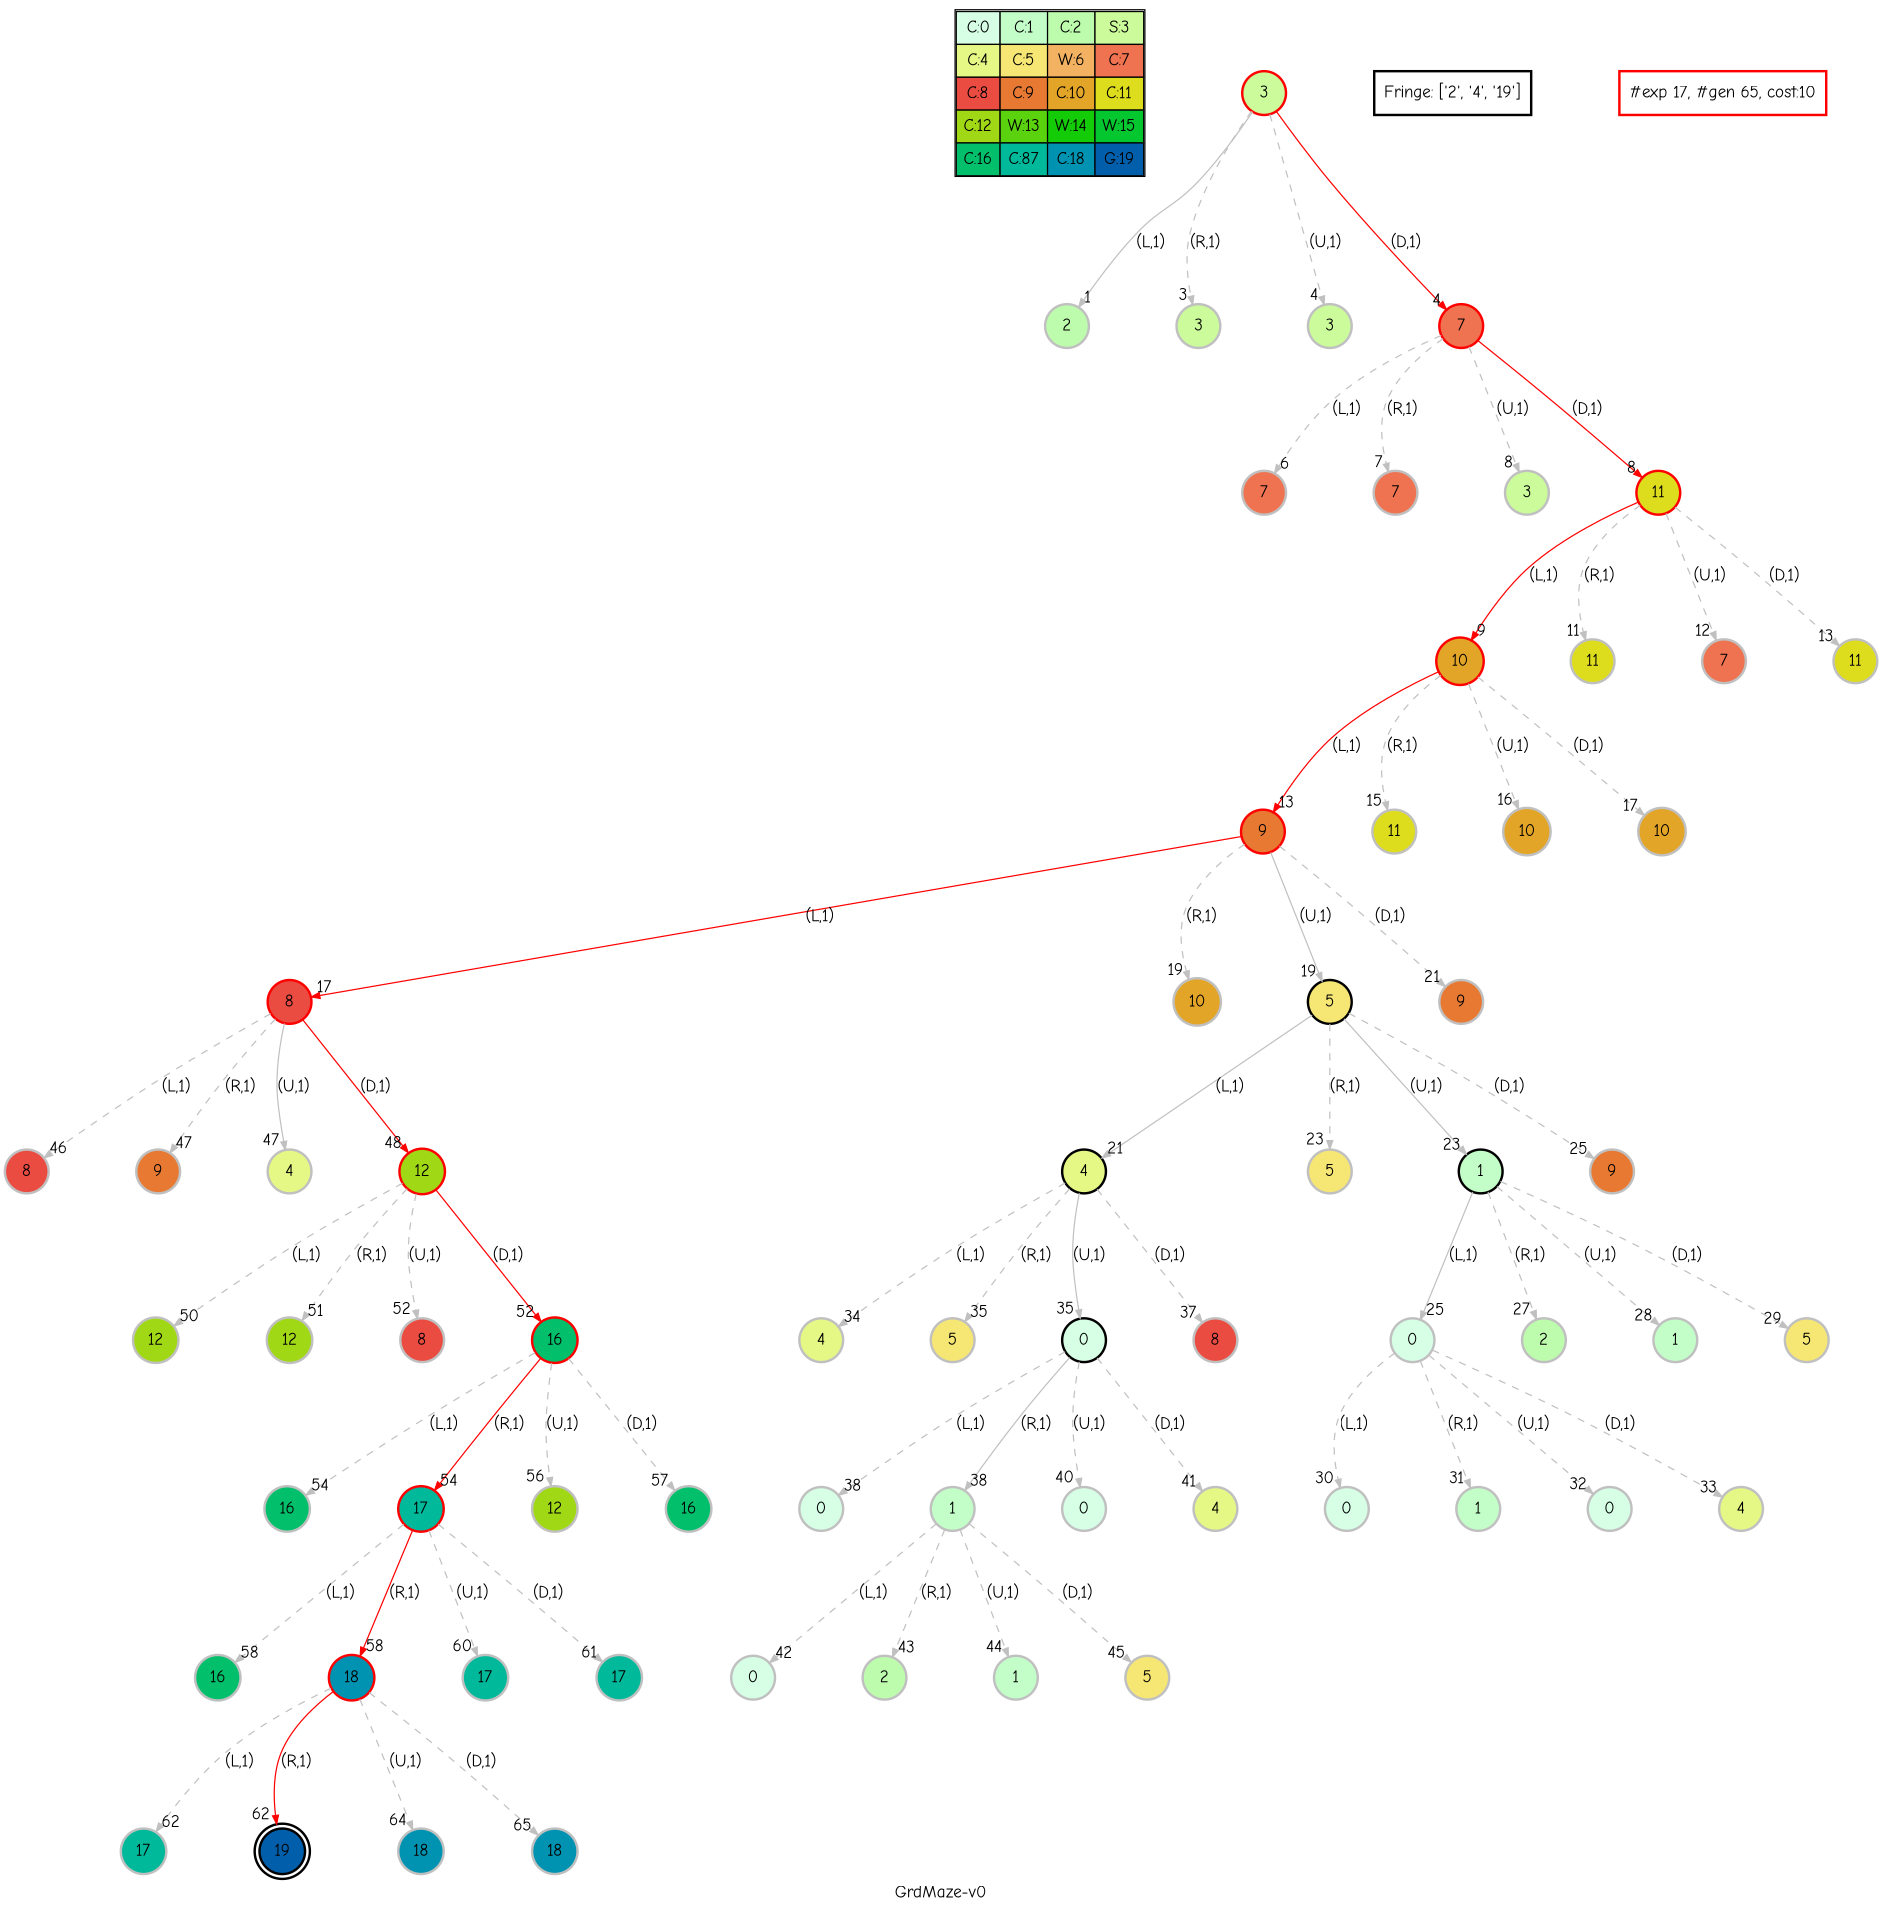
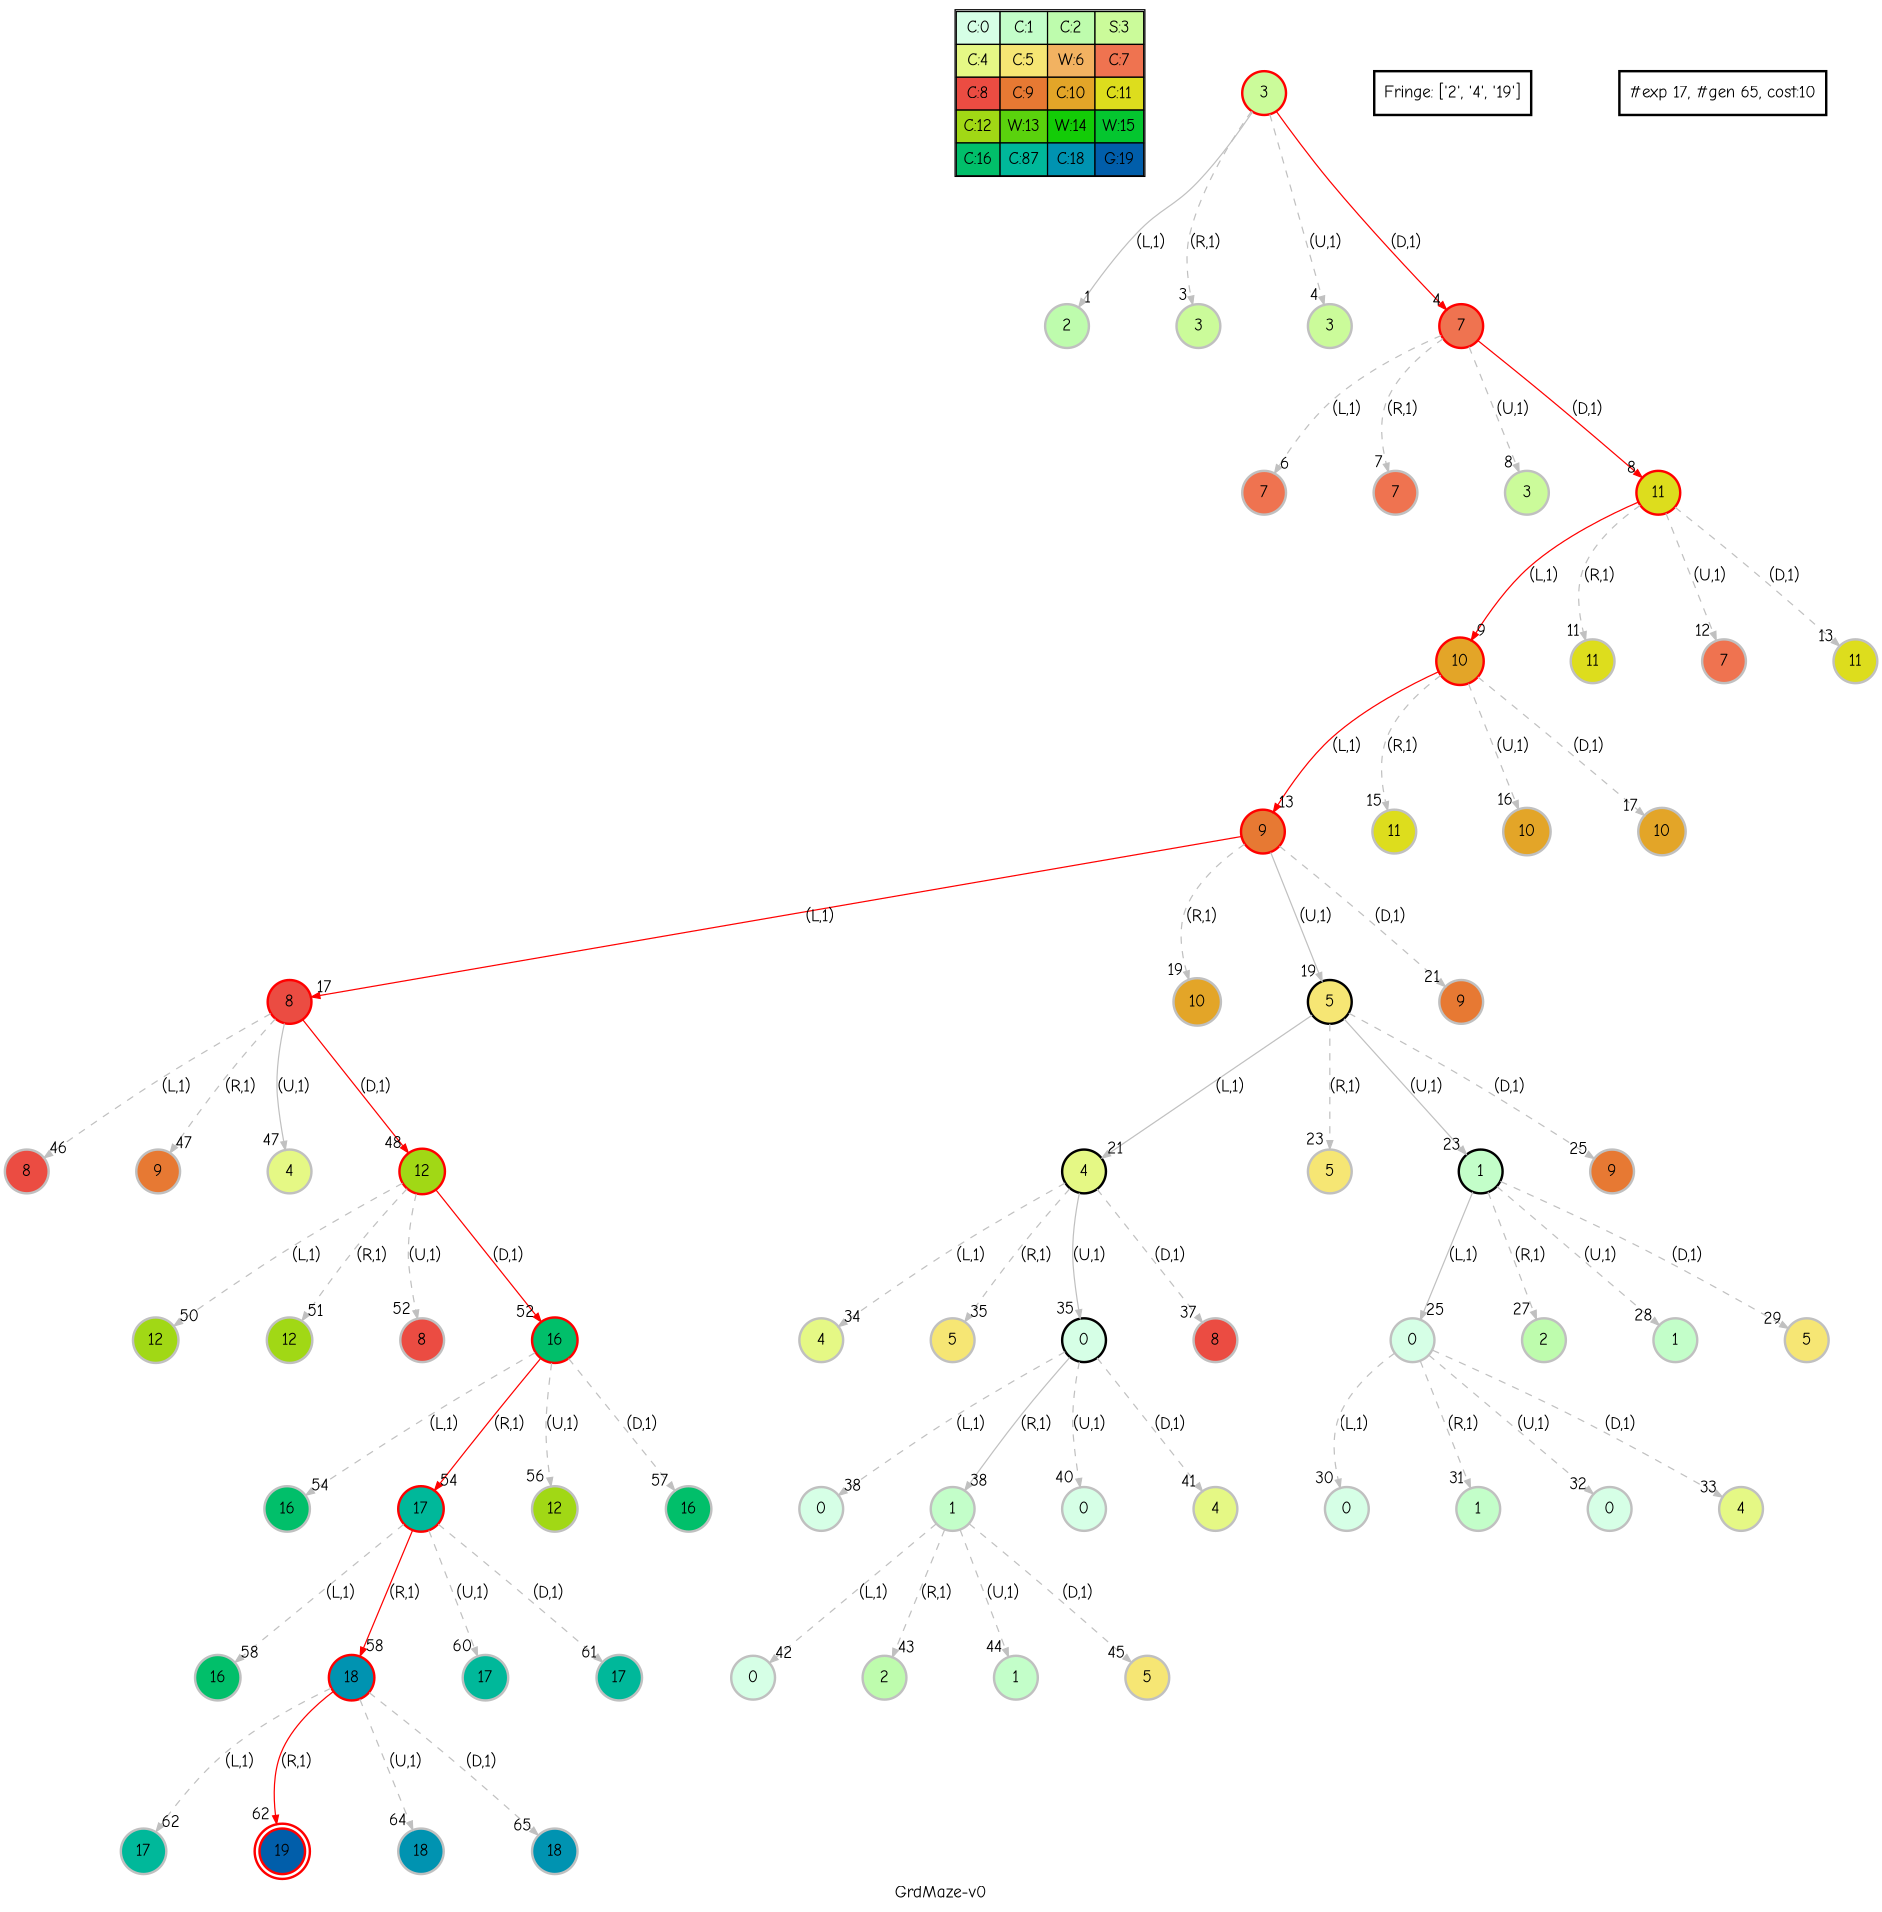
node "#exp 17, #gen 65, cost:10": color red -> black
node "19": color black -> red
